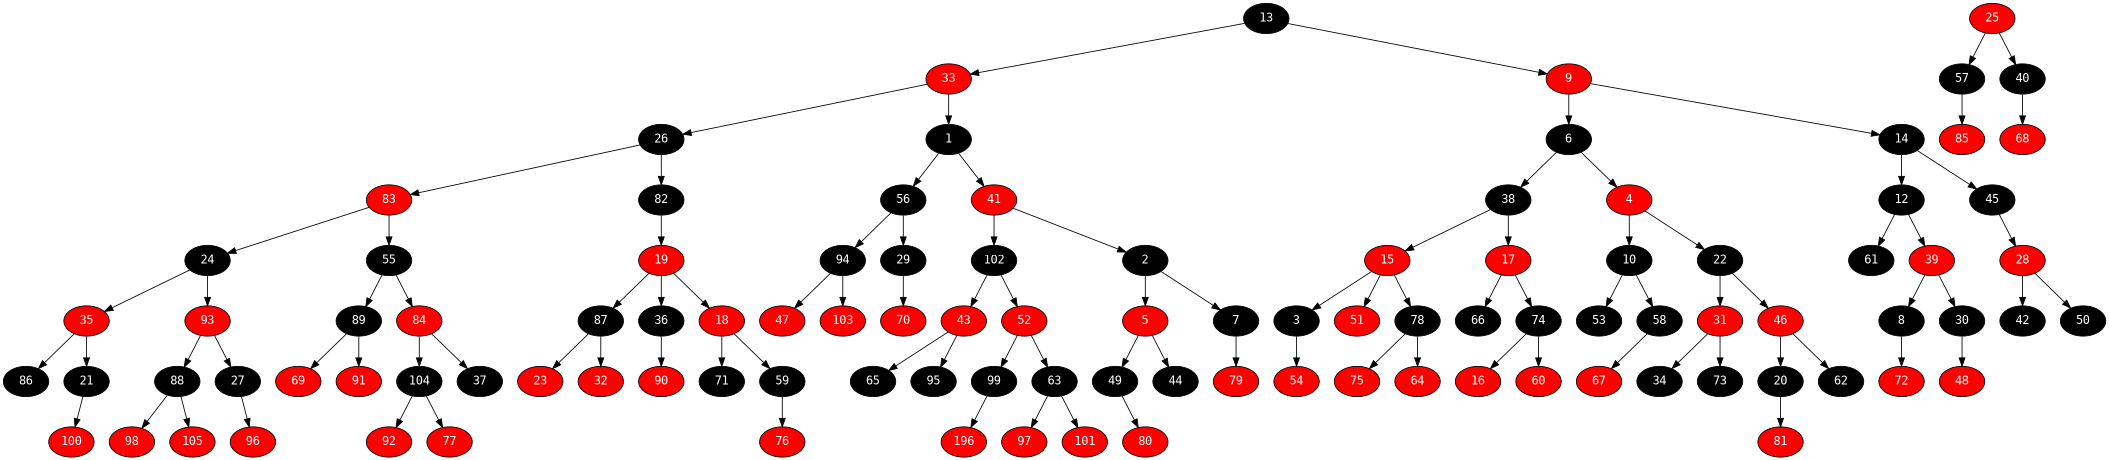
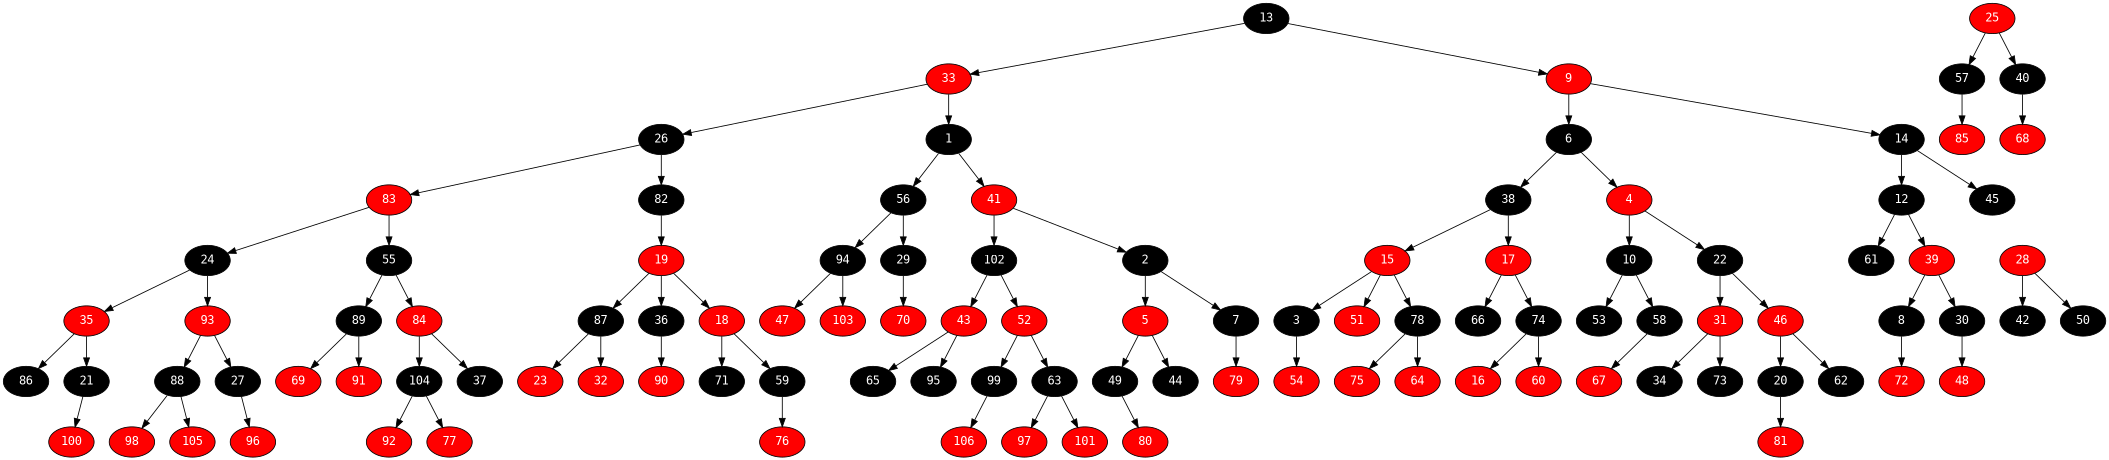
edge "45" -> "28": removed
node "196": label "196" -> "106"
